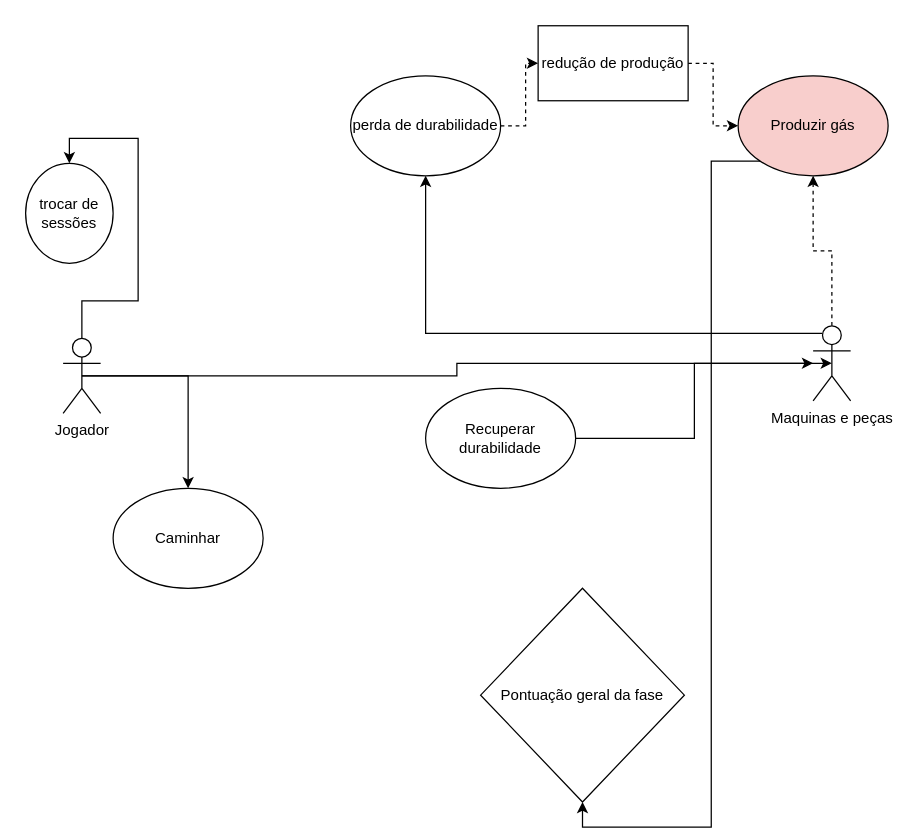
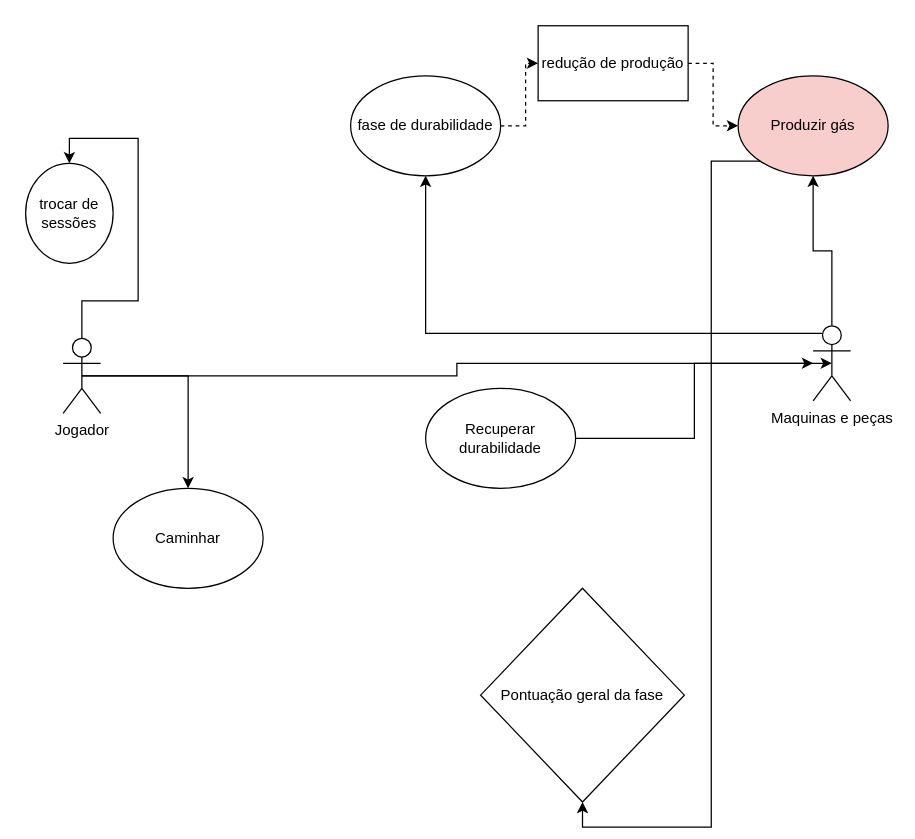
node "perda de durabilidade": label "perda de durabilidade" -> "fase de durabilidade"
edge "Maquinas e peças" -> "Produzir gás": style dashed -> solid
